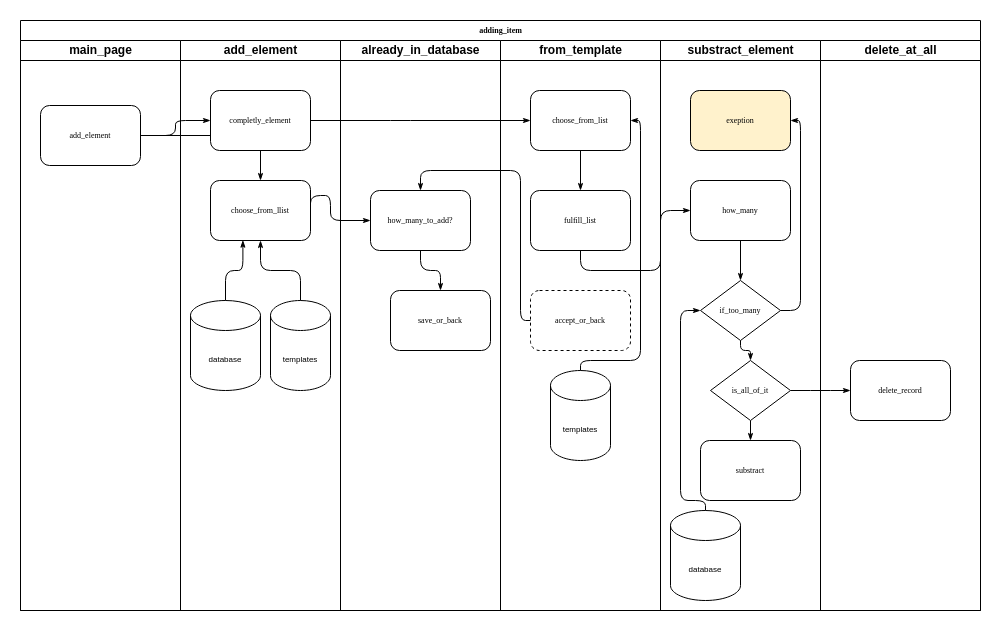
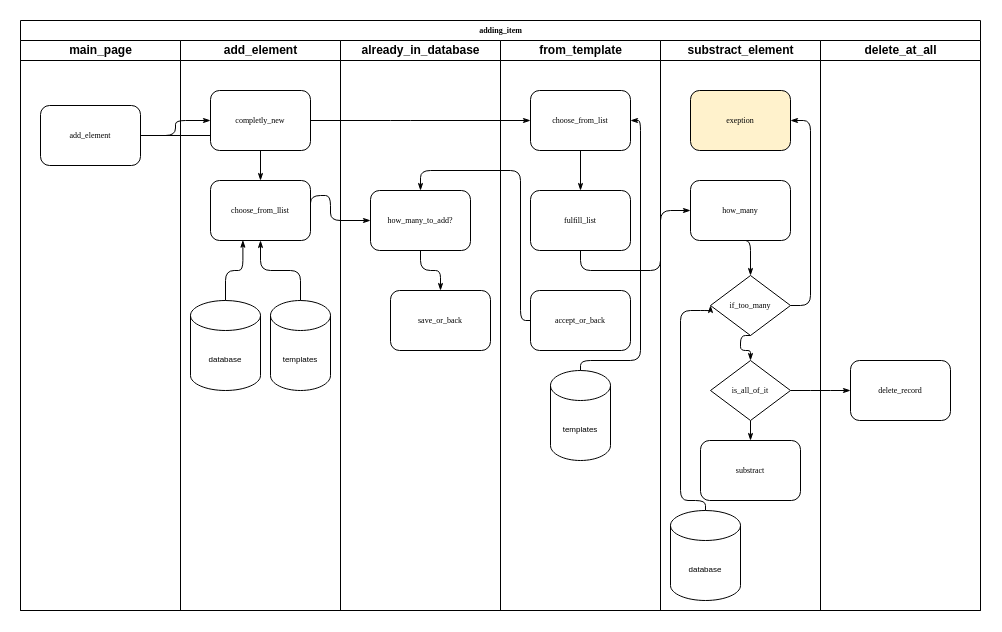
node "completly_element": label "completly_element" -> "completly_new"
node "if_too_many": moved (741, 311) -> (751, 306)
node "accept_or_back": style dashed -> solid
